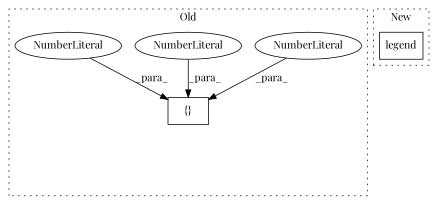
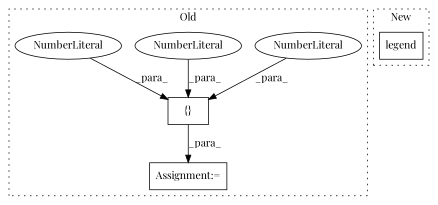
node "Assignment:=": added
